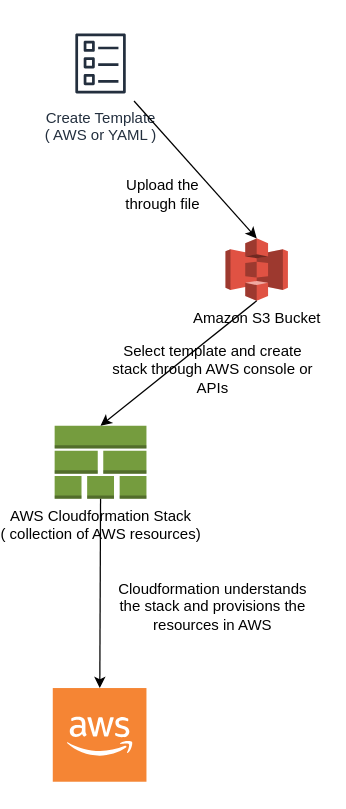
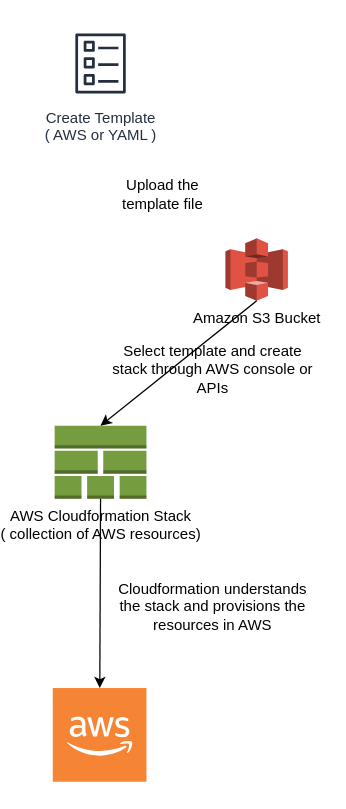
edge "Create Template ( AWS or YAML )" -> "Amazon S3 Bucket": removed
node "Upload the through file": label "Upload the through file" -> "Upload the template file"
